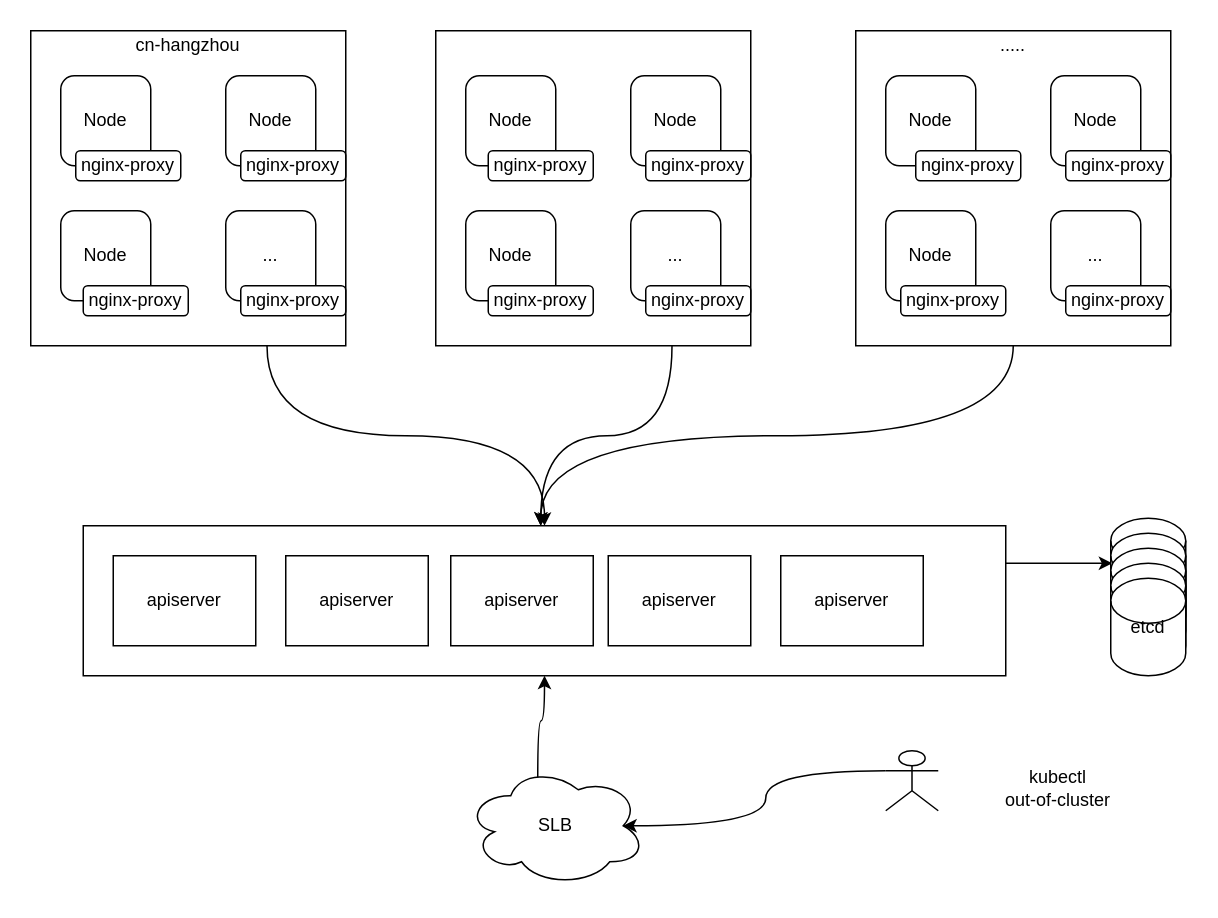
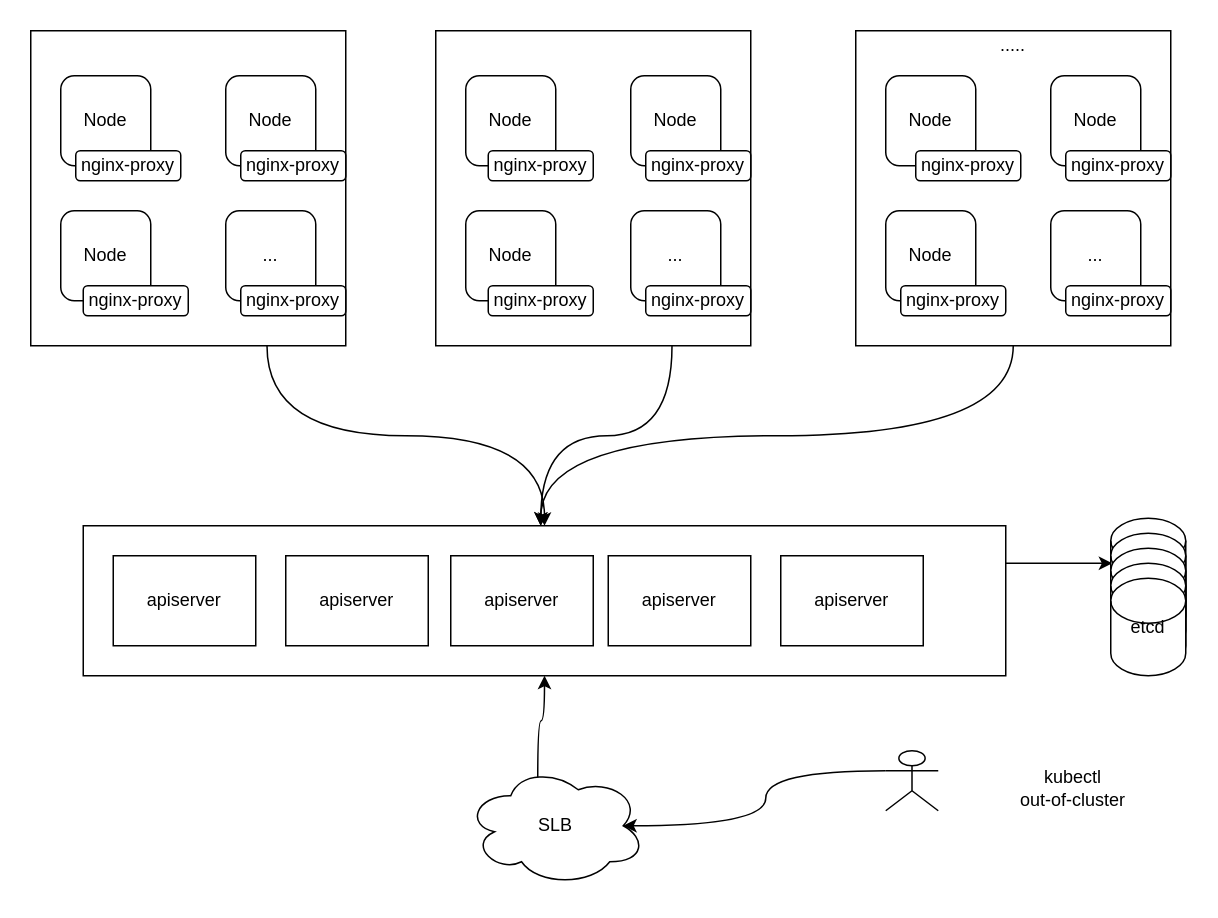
node "cn-hangzhou": removed
node "kubectl out-of-cluster": moved (1058, 788) -> (1073, 788)
